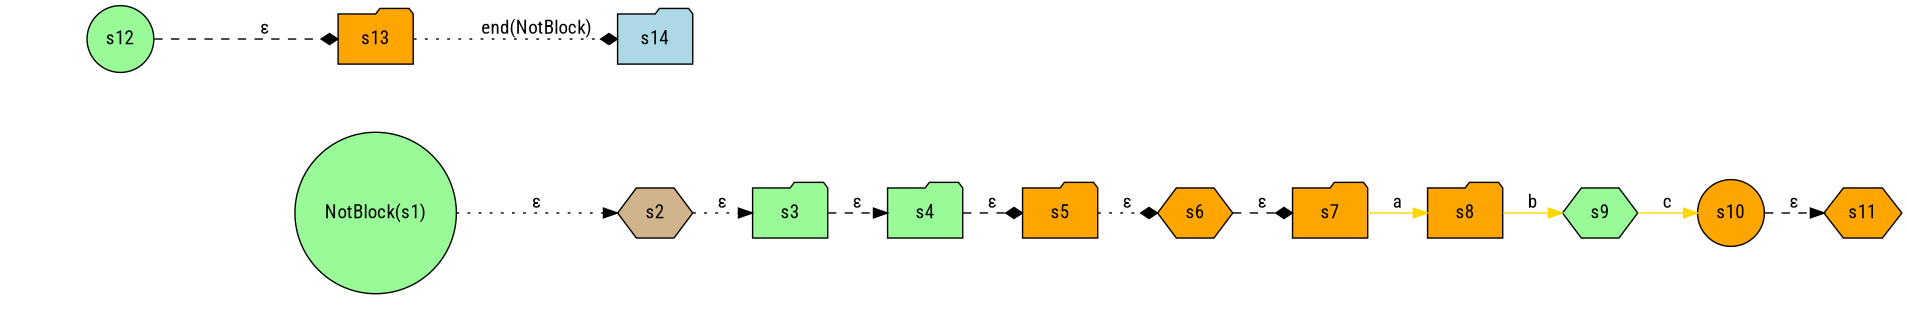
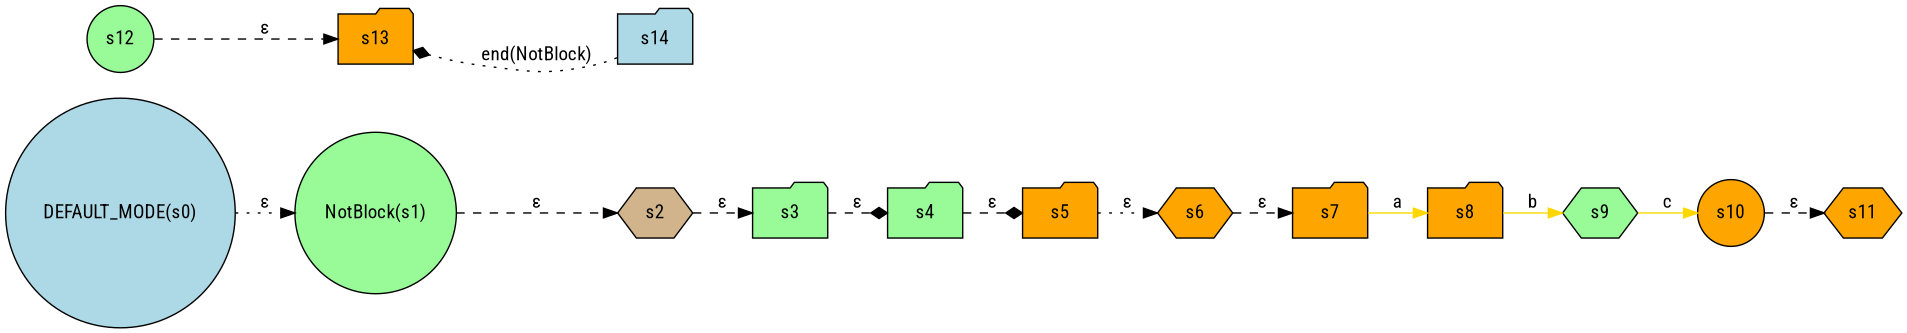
edge "s12" -> "s13": arrowhead diamond -> normal
edge "s13" -> "s14": reversed
node "DEFAULT_MODE(s0)": added
edge "NotBlock(s1)" -> "s2": style dotted -> dashed
edge "s2" -> "s3": style dotted -> dashed
edge "s3" -> "s4": arrowhead normal -> diamond
edge "s5" -> "s6": arrowhead diamond -> normal
edge "s6" -> "s7": arrowhead diamond -> normal
